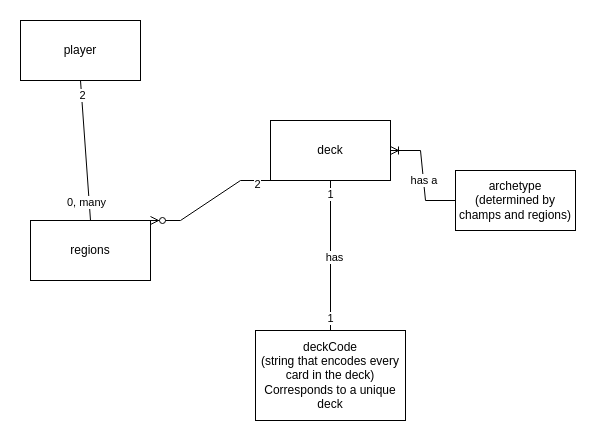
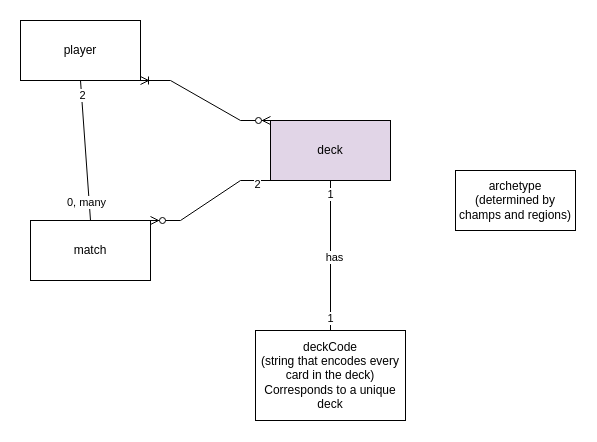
edge "player" -- "deck": added
node "deck": fillcolor #ffffff -> #e1d5e7
edge "archetype (determined by champs and regions)" -> "deck": removed, label "has a"
node "regions": label "regions" -> "match"
